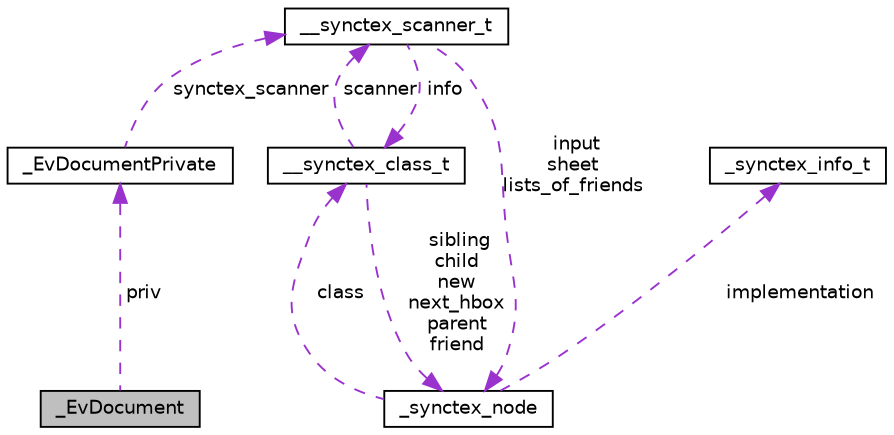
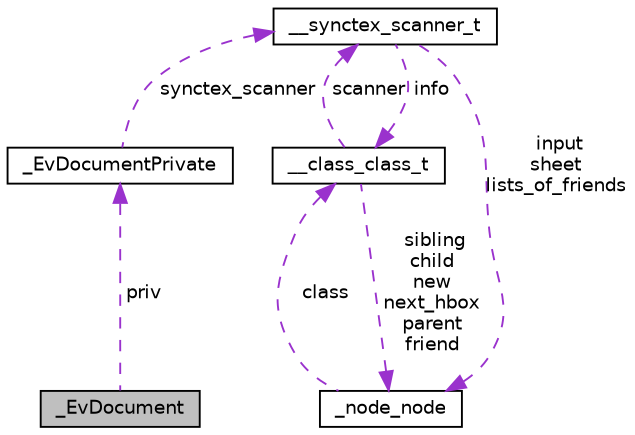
node "__synctex_class_t": label "__synctex_class_t" -> "__class_class_t"
node "_synctex_info_t": removed
node "_synctex_node": label "_synctex_node" -> "_node_node"
